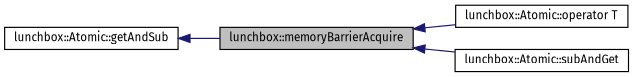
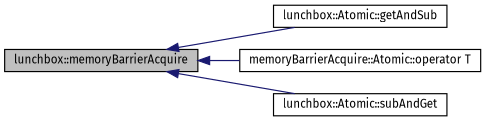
node "lunchbox::Atomic::operator T": label "lunchbox::Atomic::operator T" -> "memoryBarrierAcquire::Atomic::operator T"
edge "lunchbox::memoryBarrierAcquire" -> "lunchbox::Atomic::getAndSub": reversed
